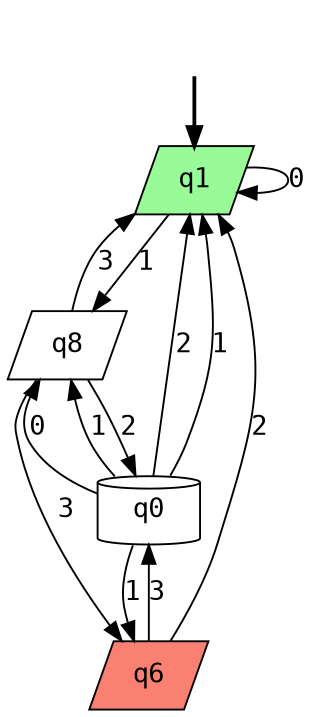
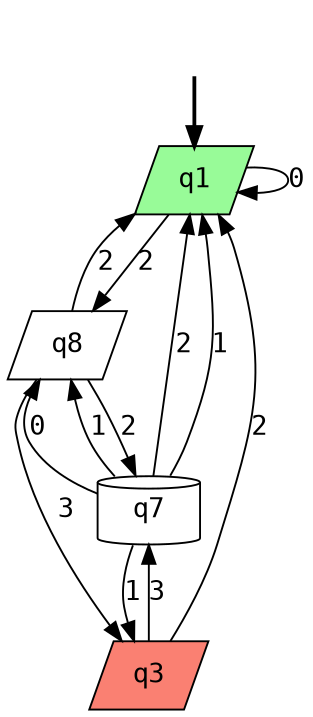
edge "q8" -> "q1": label "3" -> "2"
edge "q1" -> "q8": label "1" -> "2"
node "q0": label "q0" -> "q7"
node "q6": label "q6" -> "q3"
